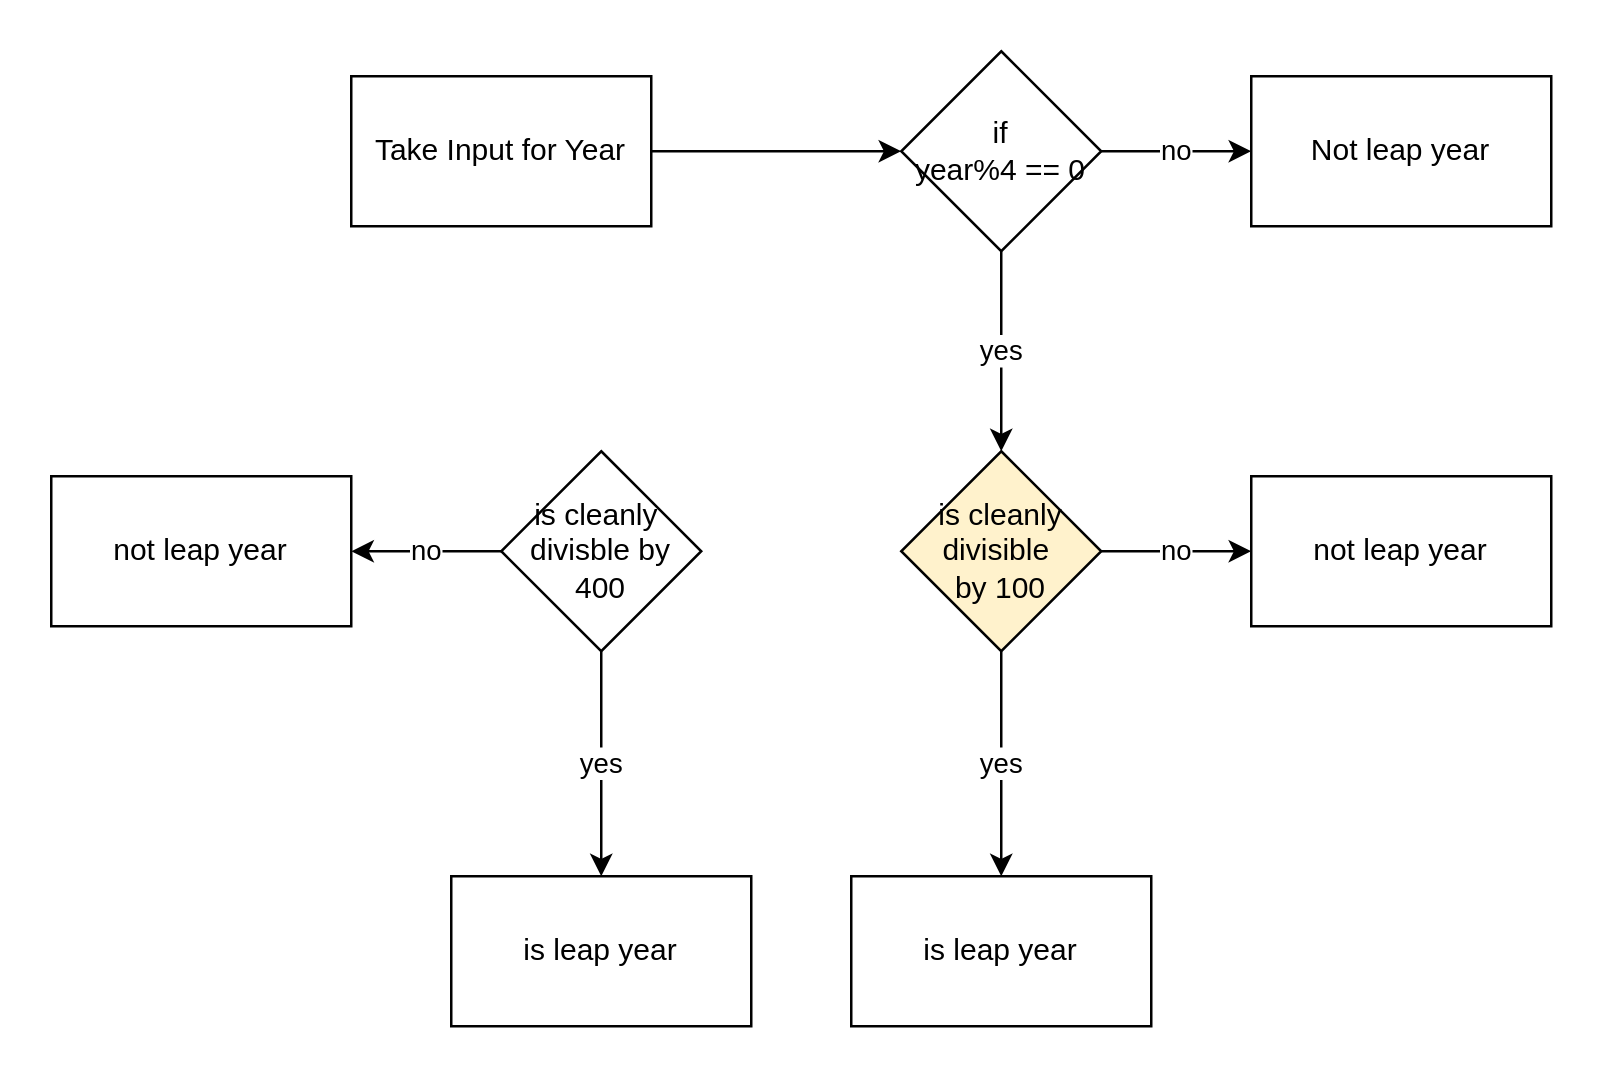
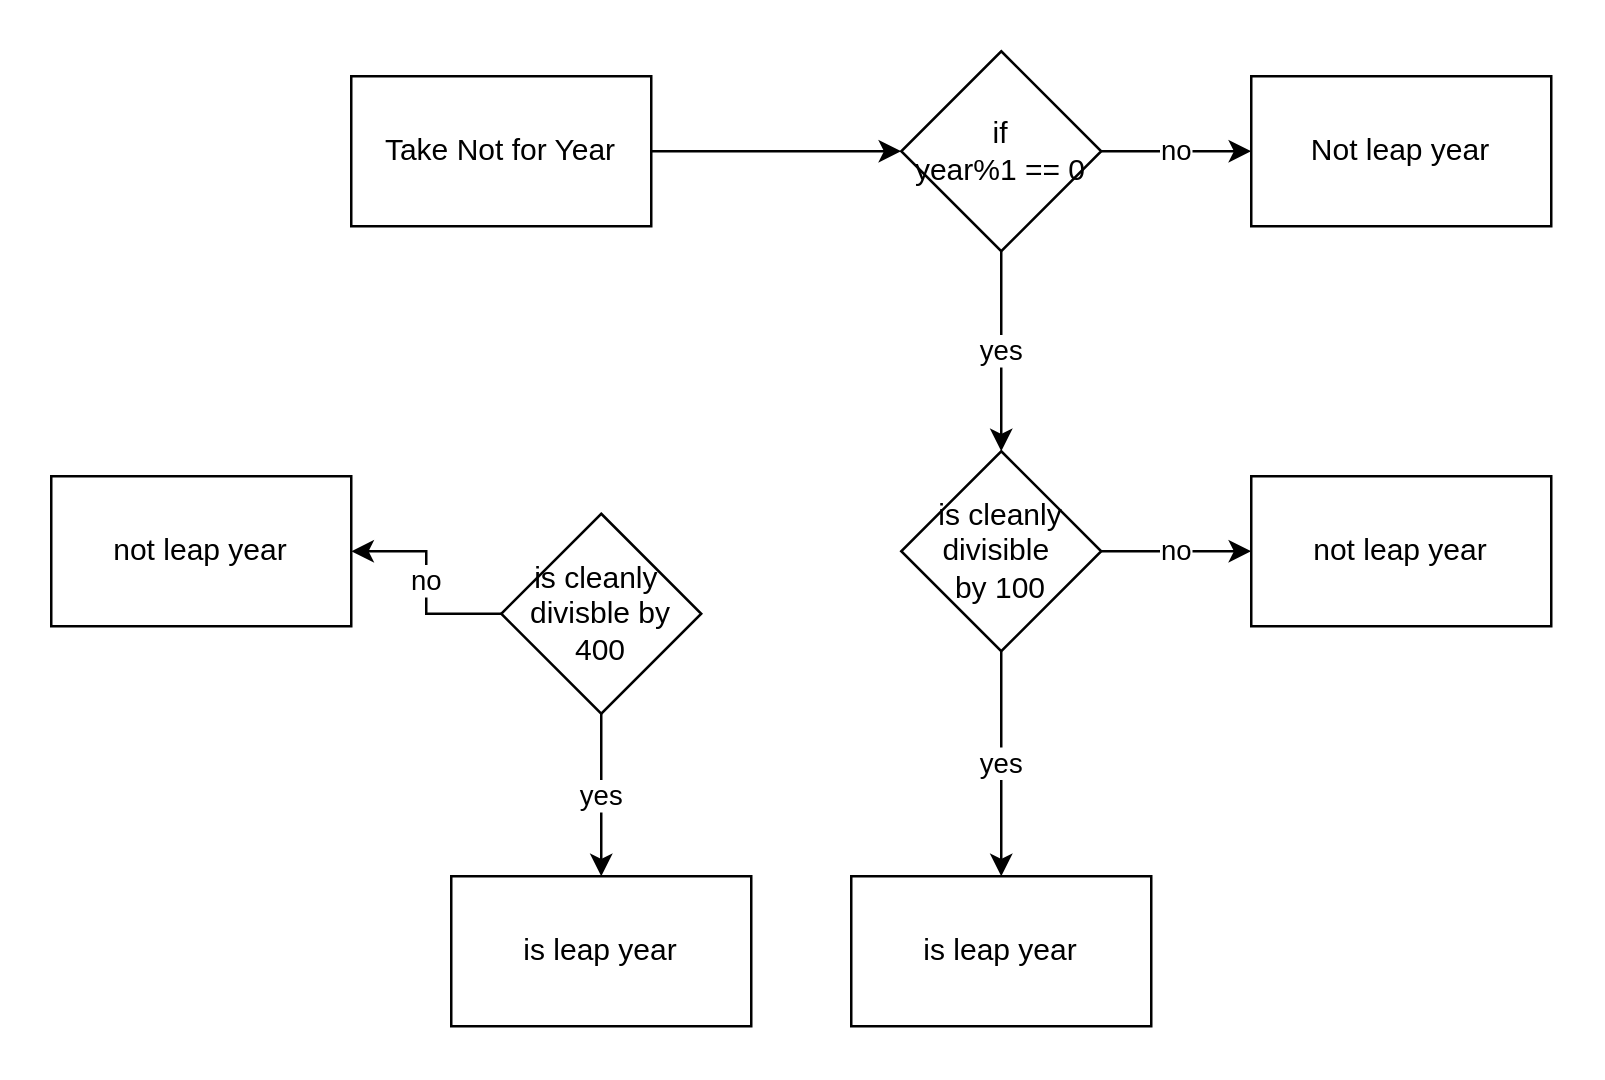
node "Take Input for Year": label "Take Input for Year" -> "Take Not for Year"
node "if year%4 == 0": label "if year%4 == 0" -> "if year%1 == 0"
node "is cleanly divisble by 400": moved (601, 551) -> (601, 614)
node "is cleanly divisible by 100": fillcolor #fff2cc -> #ffffff
